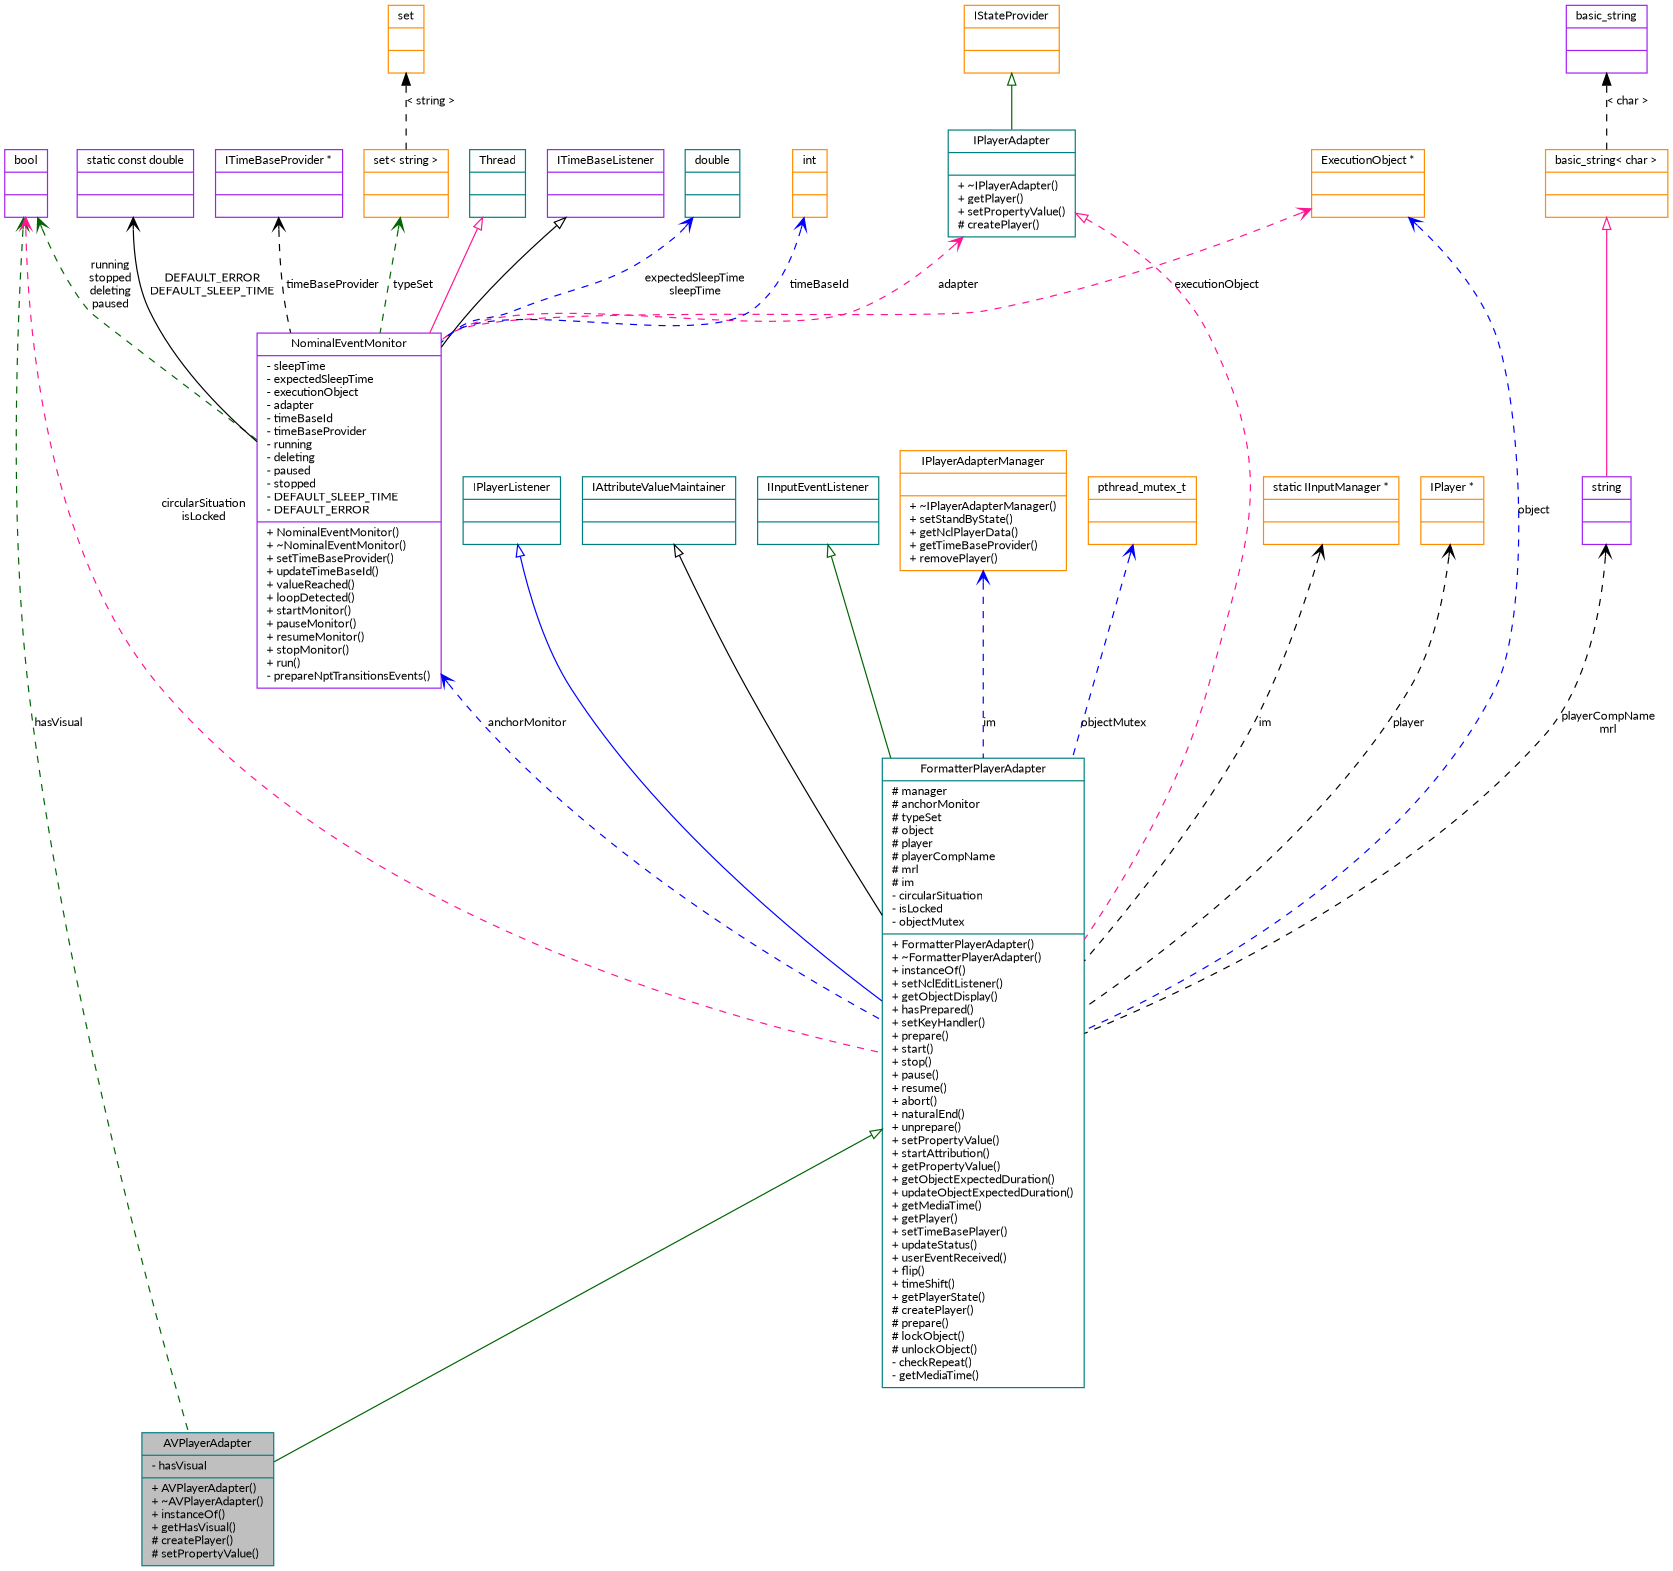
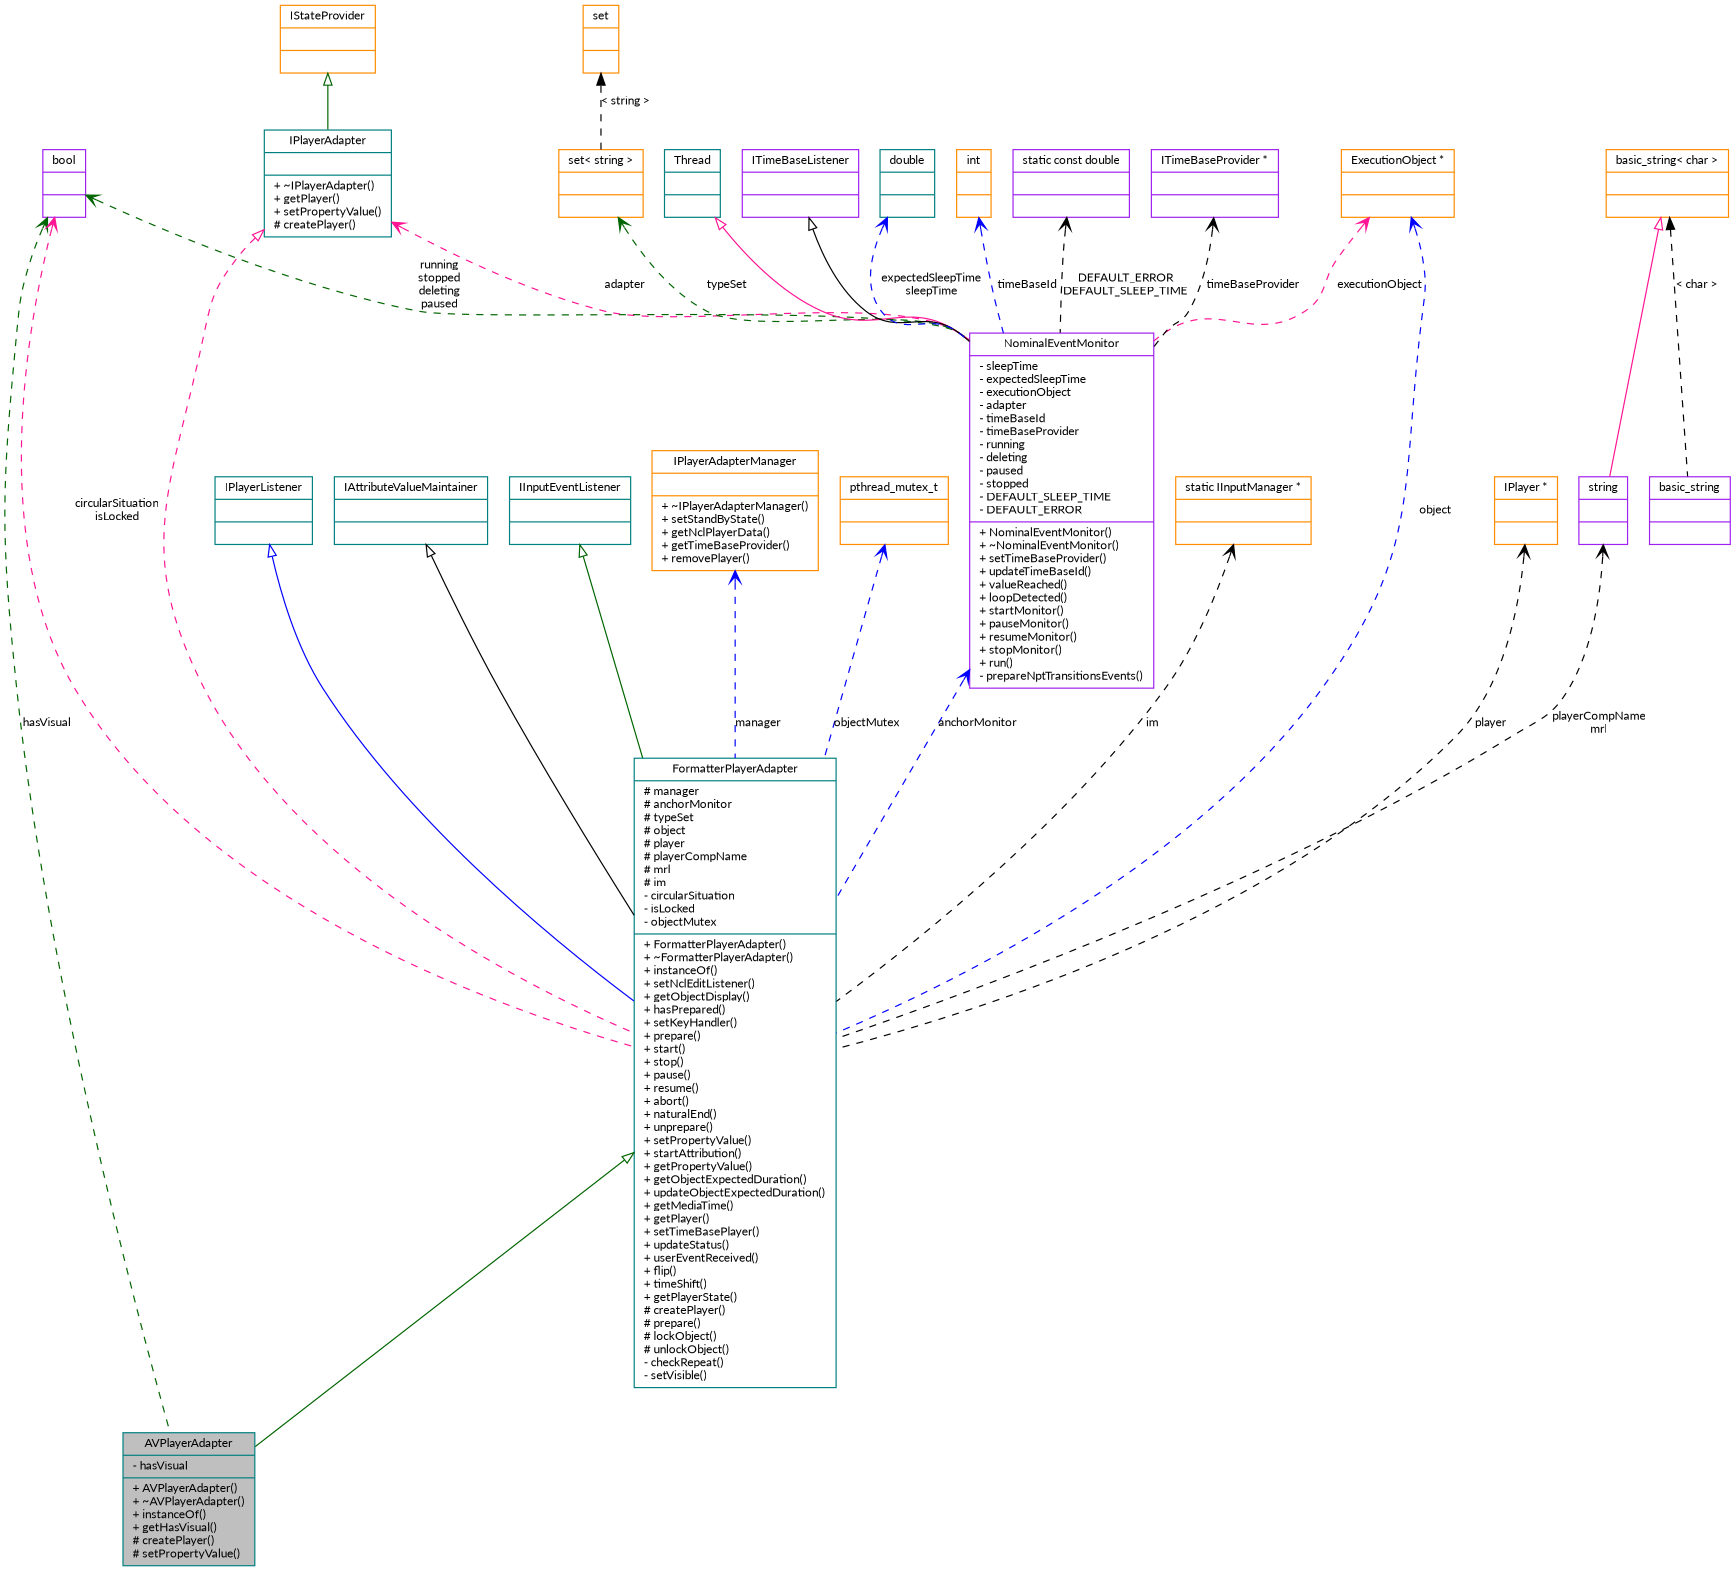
edge "basic_string< char >" -> "basic_string": reversed
edge "NominalEventMonitor" -> "static const double": style solid -> dashed
edge "FormatterPlayerAdapter" -> "IPlayerAdapterManager": label "im" -> "manager"
node "FormatterPlayerAdapter": text "- getMediaTime()" -> "- setVisible()"
